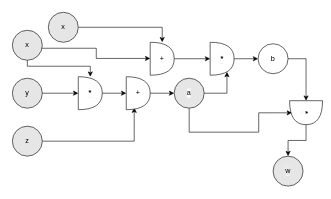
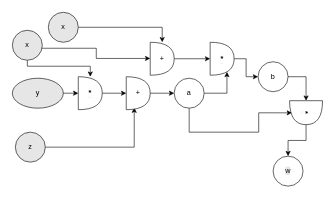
node "b": moved (273, 59) -> (273, 77)
node "y": size 30x30 -> 51x30
node "a": fillcolor #e6e6e6 -> #ffffff
node "z": moved (27, 141) -> (30, 147)
node "w": fillcolor #e6e6e6 -> #ffffff
